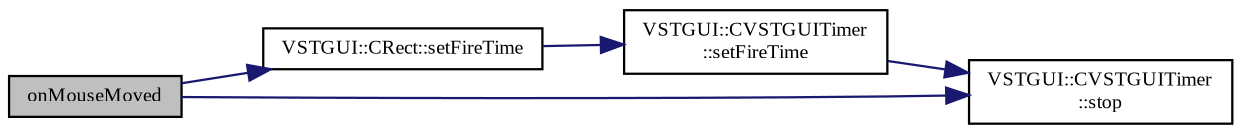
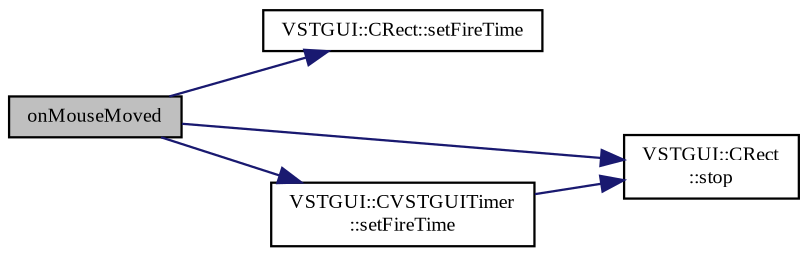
edge "VSTGUI::CRect::setFireTime" -> "VSTGUI::CVSTGUITimer ::setFireTime": now "onMouseMoved" -> "VSTGUI::CVSTGUITimer ::setFireTime"
node "VSTGUI::CVSTGUITimer ::stop": label "VSTGUI::CVSTGUITimer ::stop" -> "VSTGUI::CRect ::stop"
